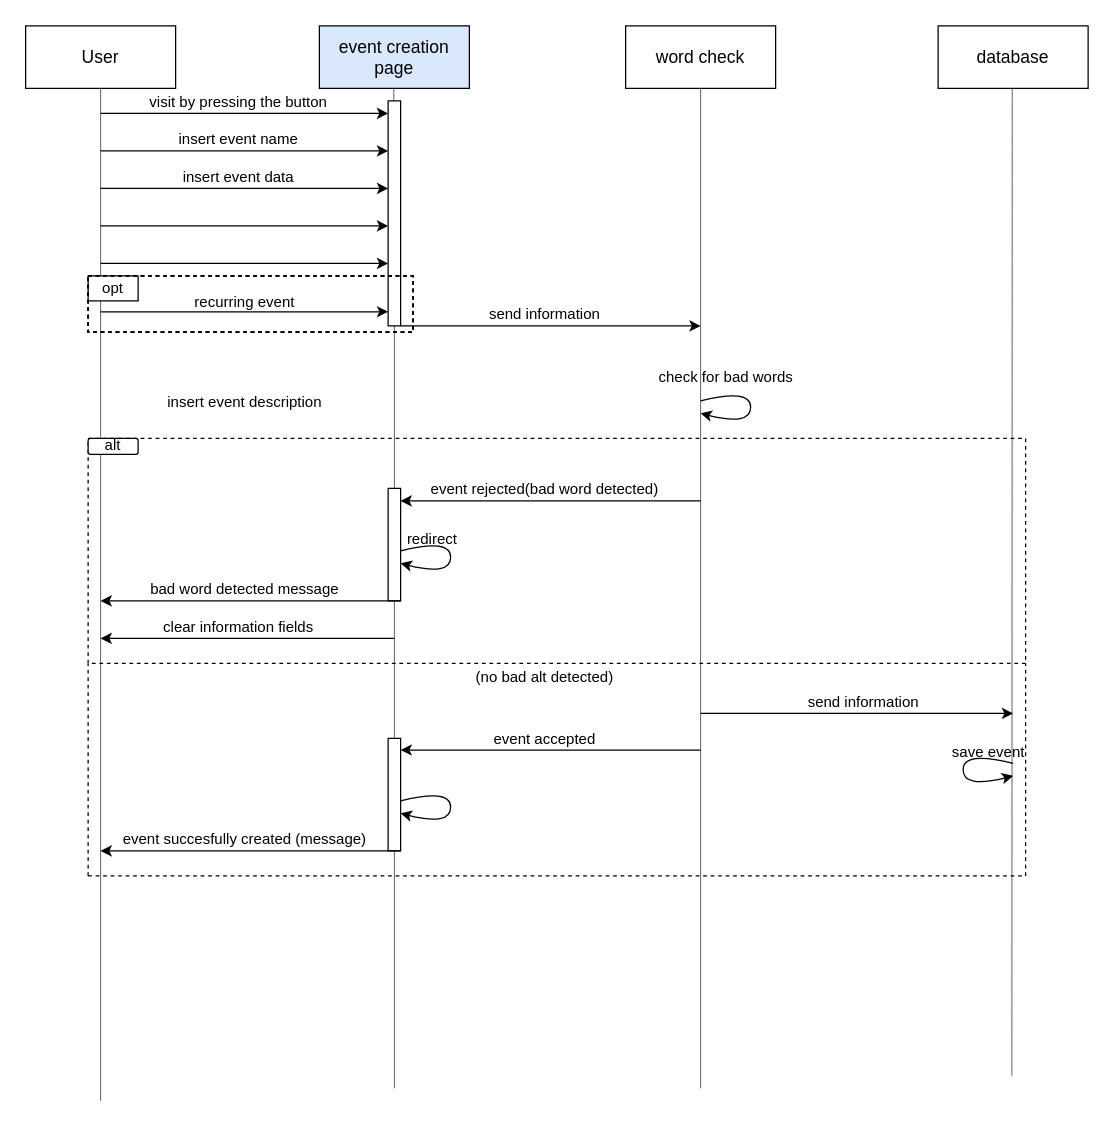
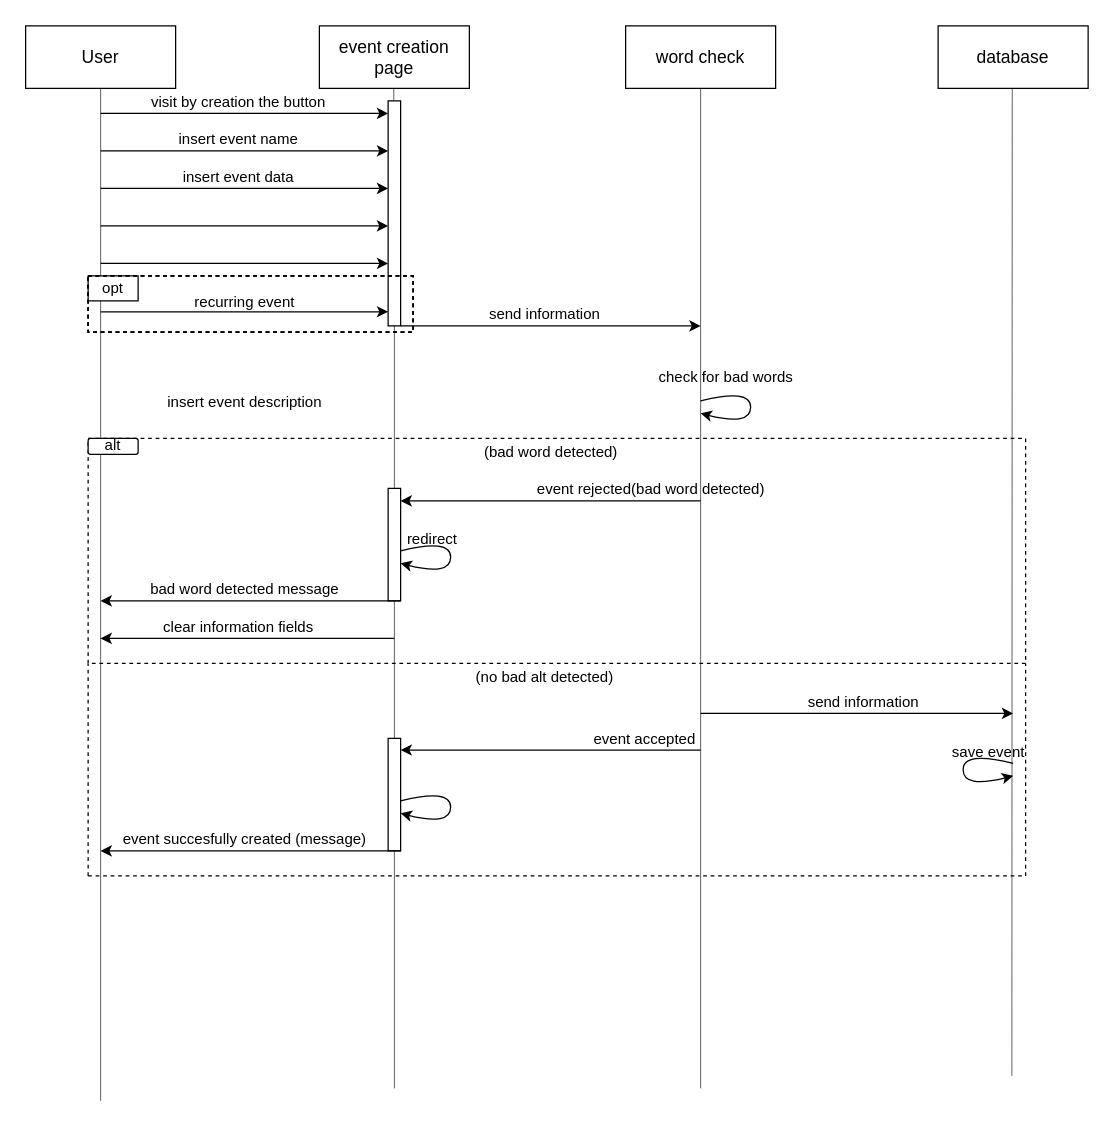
node "event creation page": fillcolor #dae8fc -> #ffffff
node "visit by pressing the button": label "visit by pressing the button" -> "visit by creation the button"
node "(bad word detected)": added
node "event rejected(bad word detected)": moved (544, 488) -> (651, 488)
node "event accepted": moved (544, 738) -> (644, 738)
